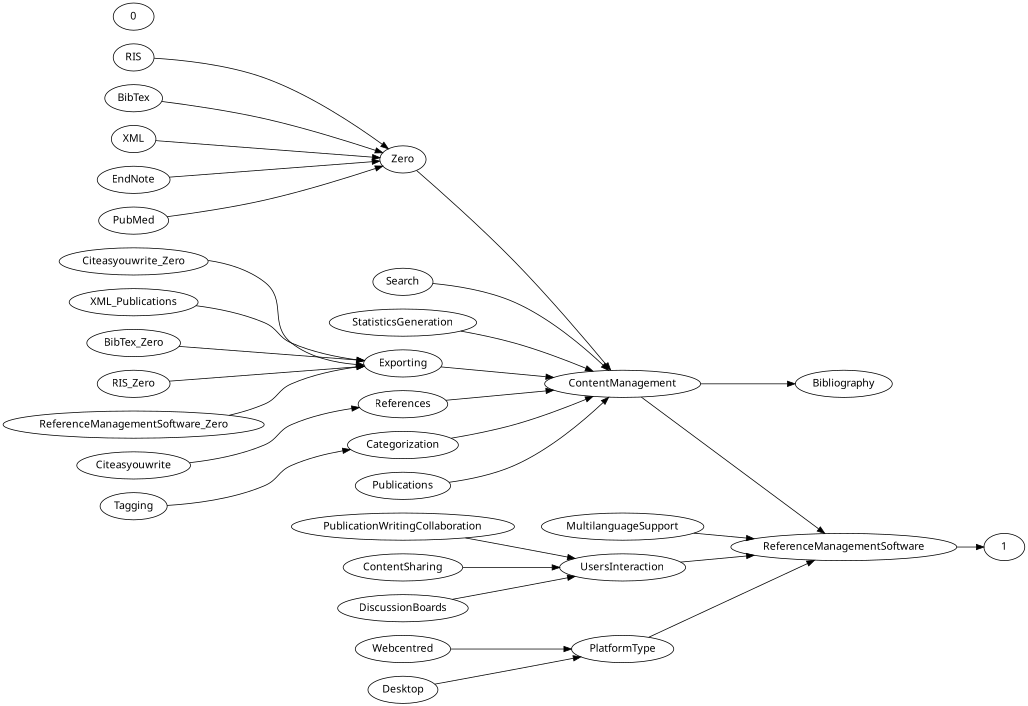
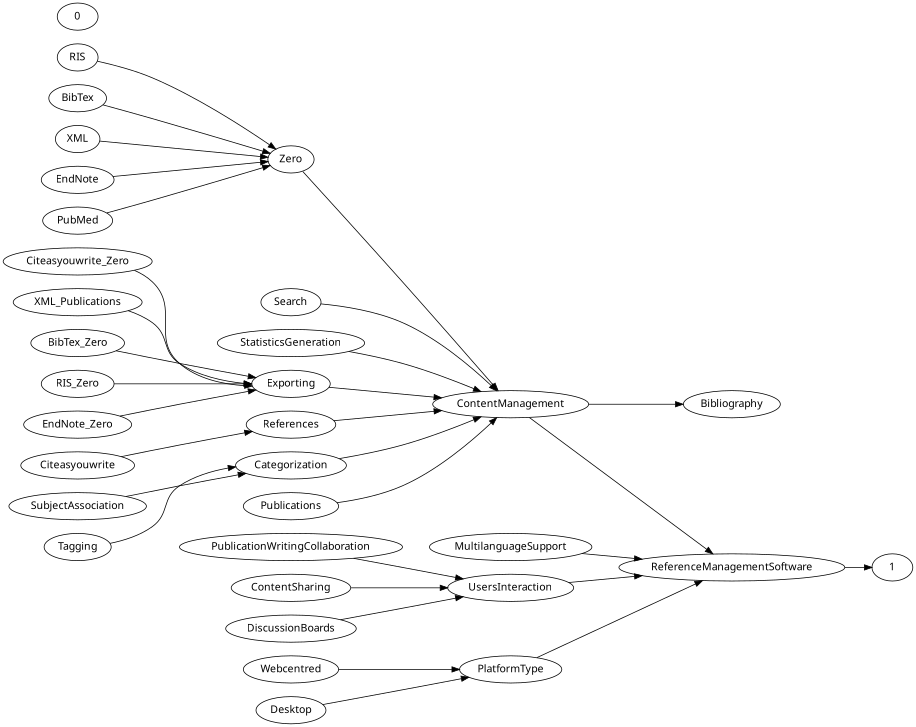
node "ReferenceManagementSoftware_Zero": label "ReferenceManagementSoftware_Zero" -> "EndNote_Zero"
node "SubjectAssociation": added
